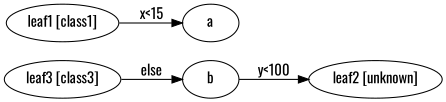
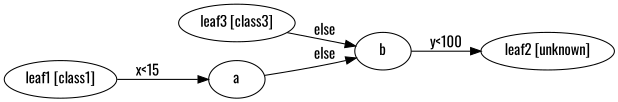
edge "a" -> "b": added, label "else"
